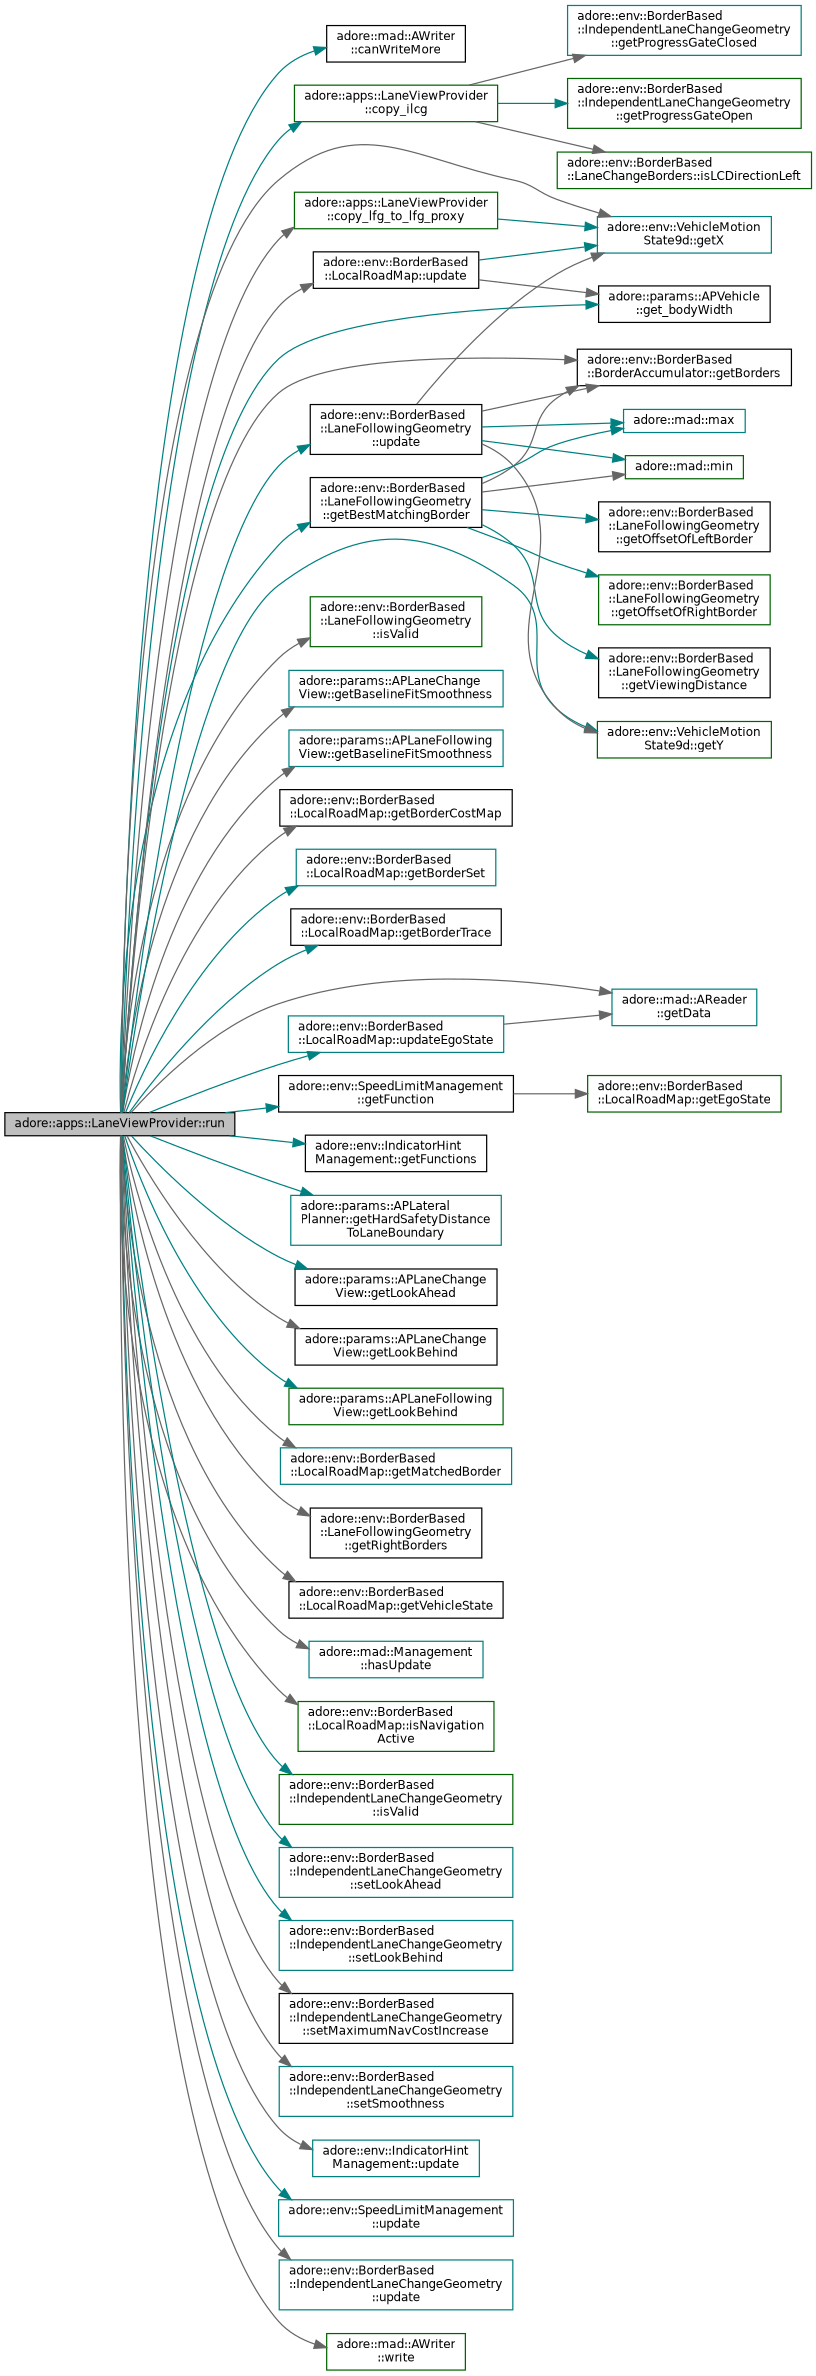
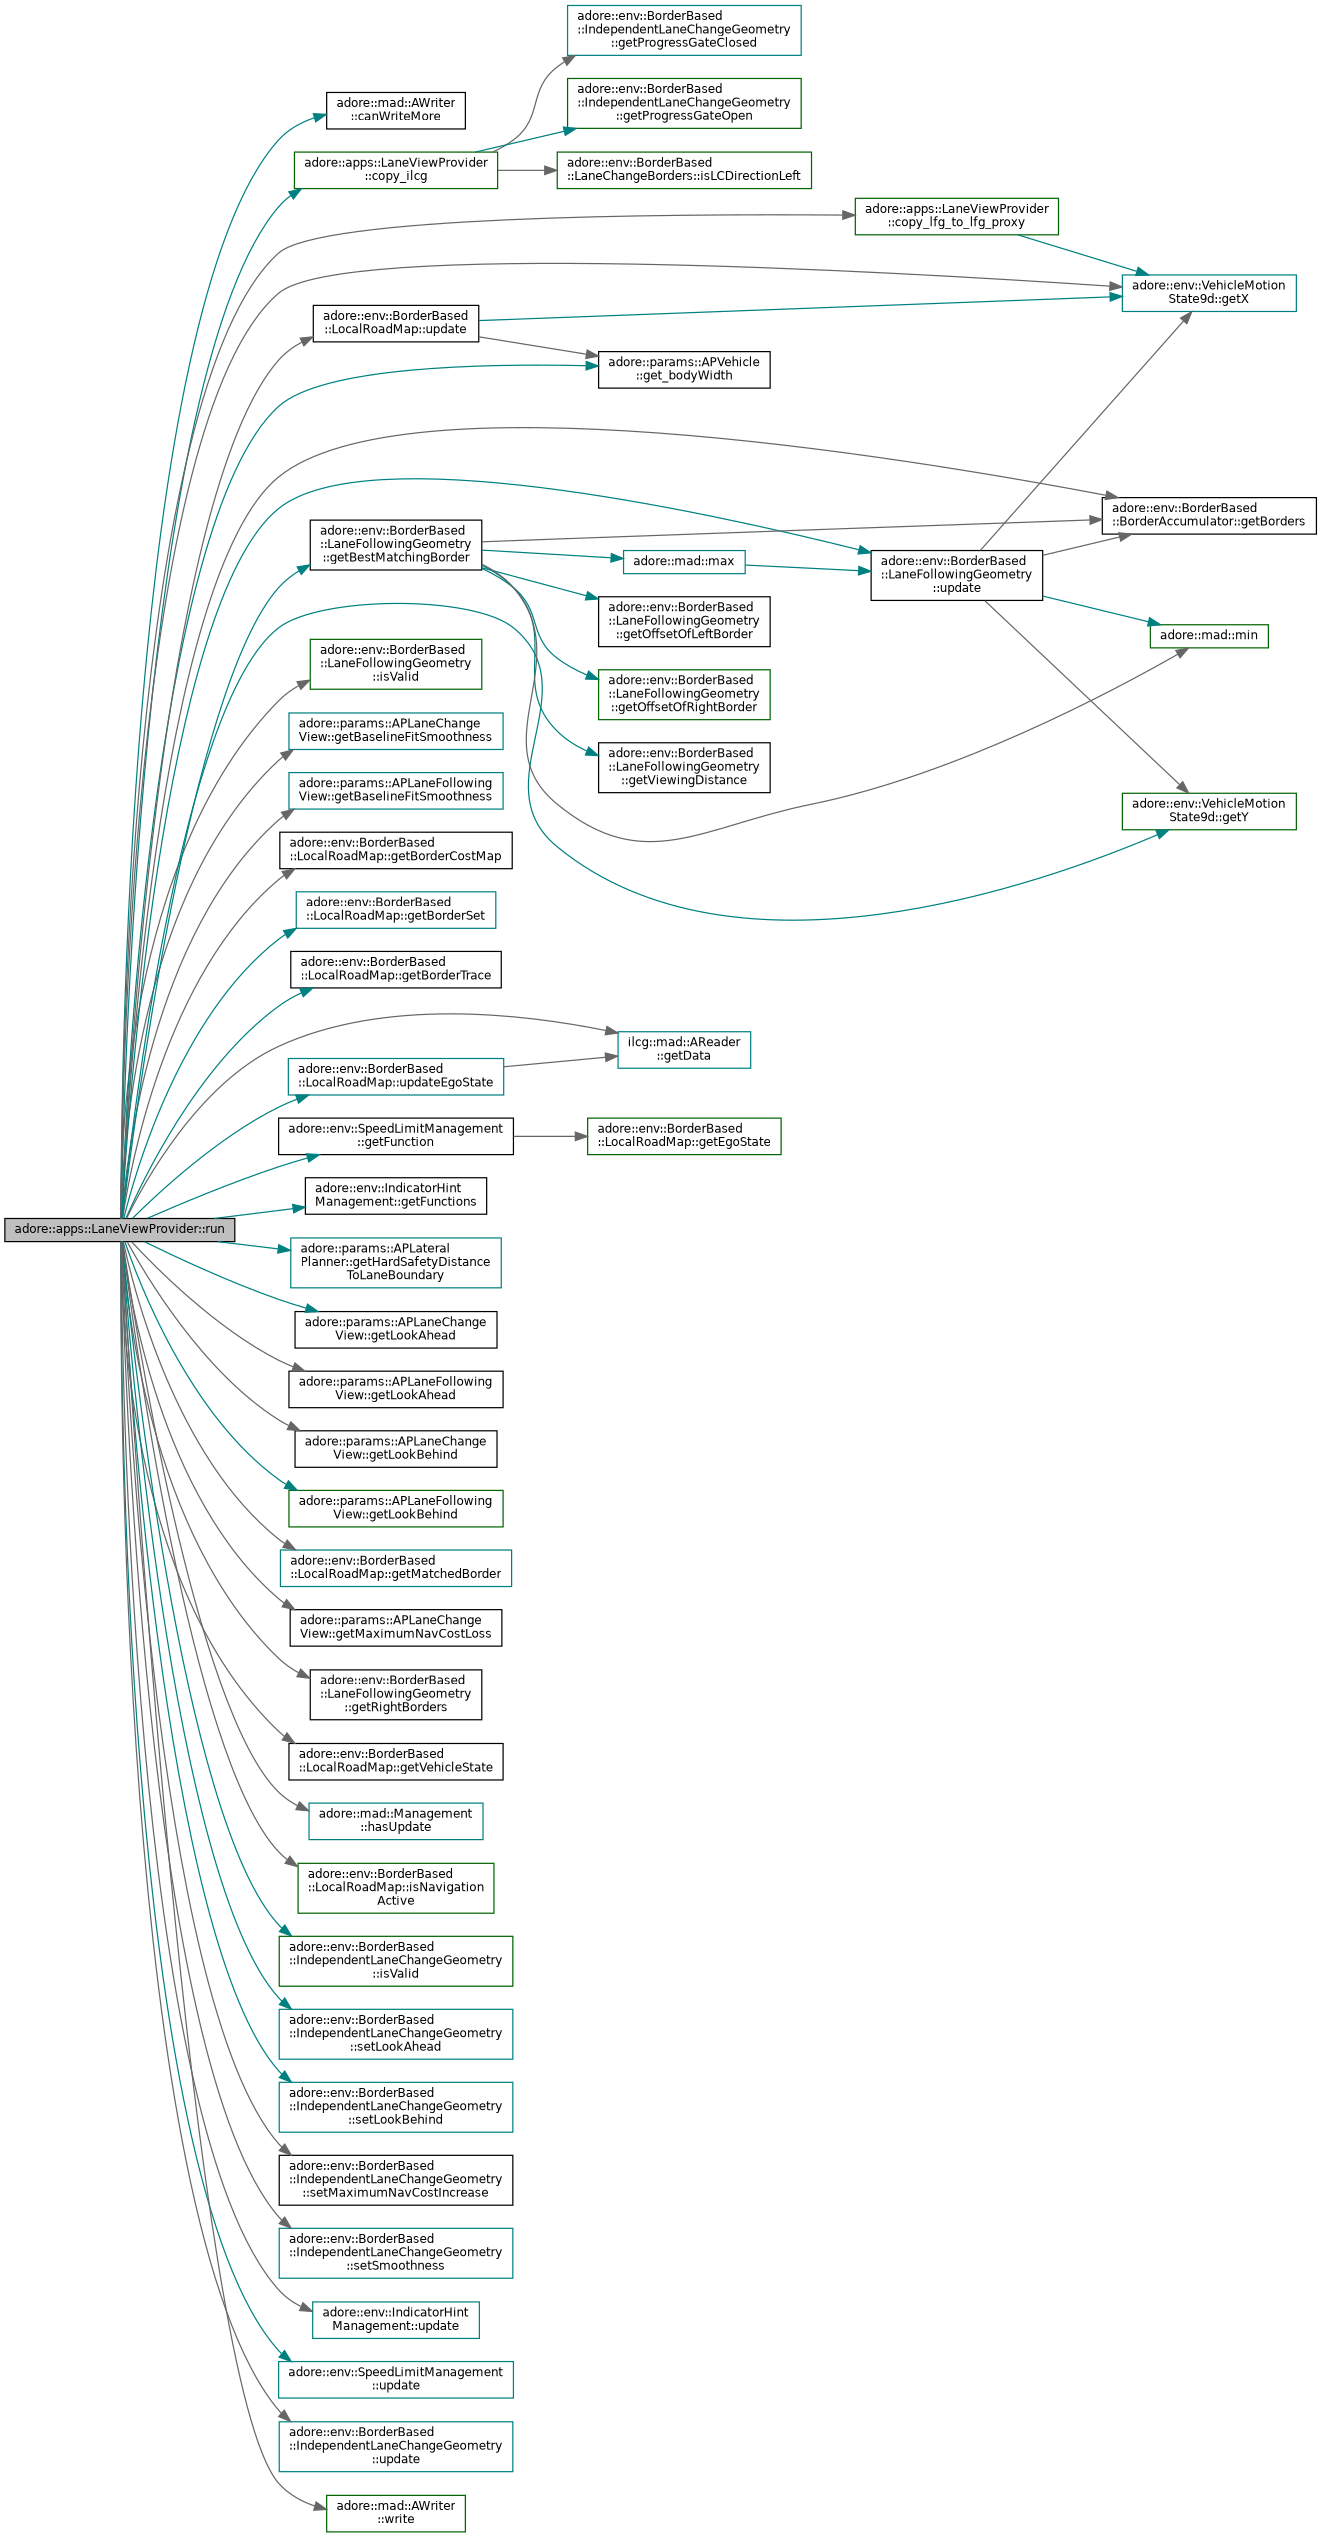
edge "adore::env::BorderBased ::LaneFollowingGeometry ::update" -> "adore::mad::max": reversed
node "adore::mad::AReader ::getData": label "adore::mad::AReader ::getData" -> "ilcg::mad::AReader ::getData"
node "adore::params::APLaneFollowing View::getLookAhead": added
node "adore::params::APLaneChange View::getMaximumNavCostLoss": added
